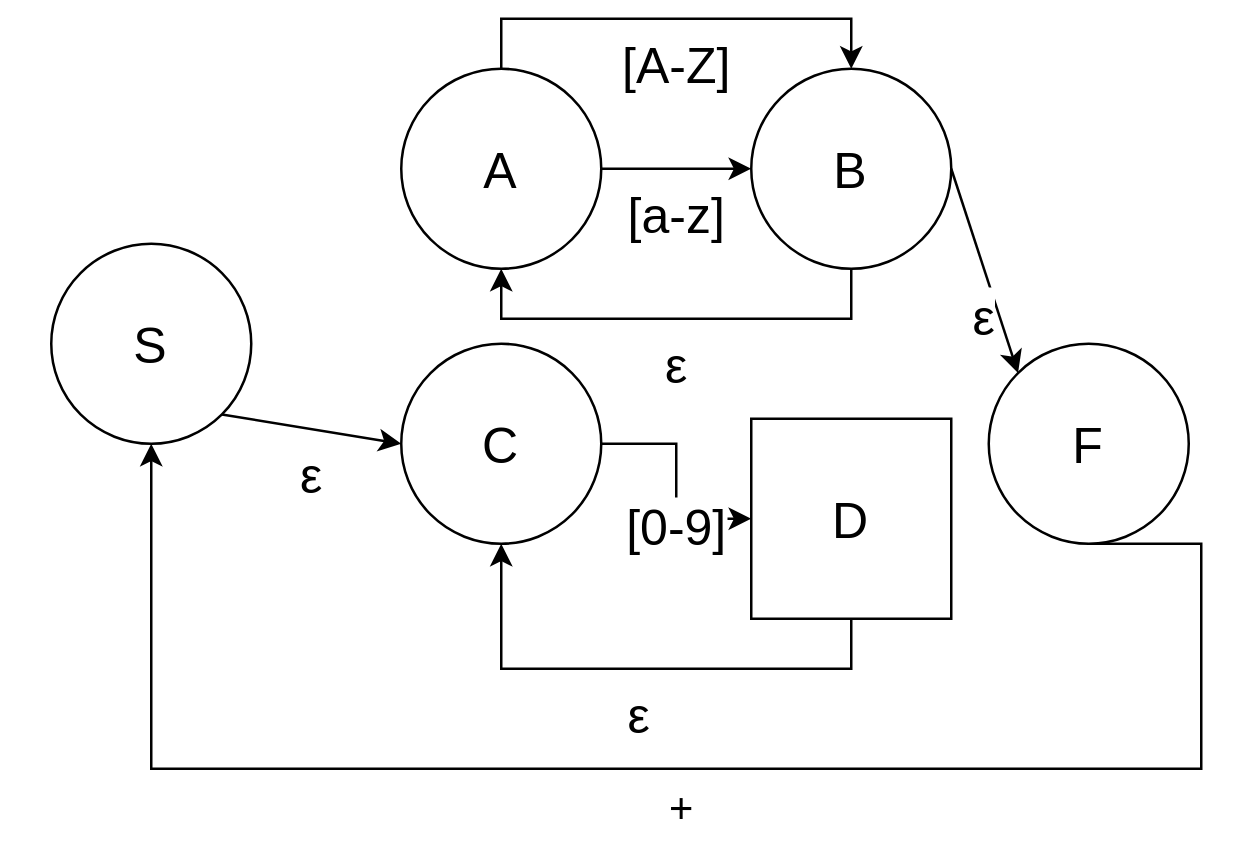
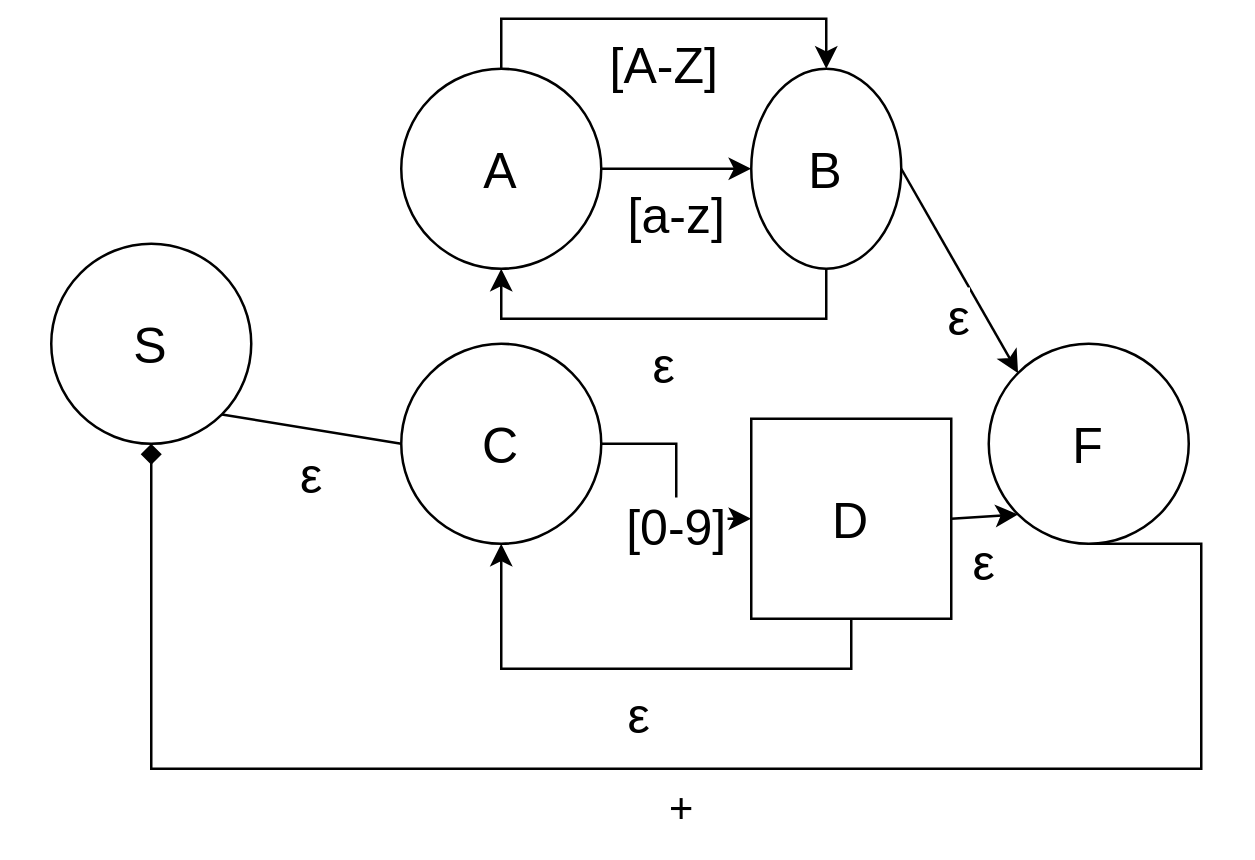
node "B": size 200x200 -> 150x200
edge "S" -> "C": arrowhead classic -> none
edge "F" -> "S": arrowhead classic -> diamond
edge "D" -> "F": added, label "ε"
